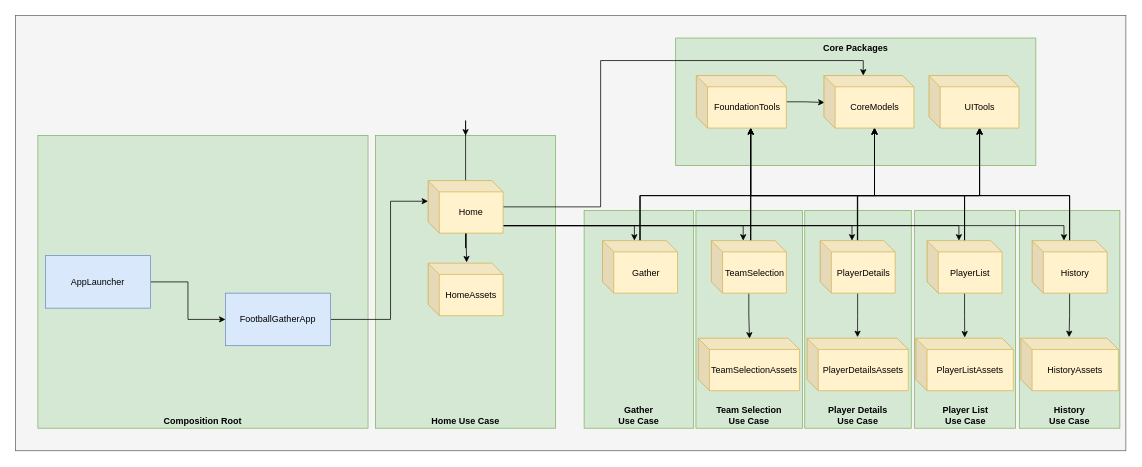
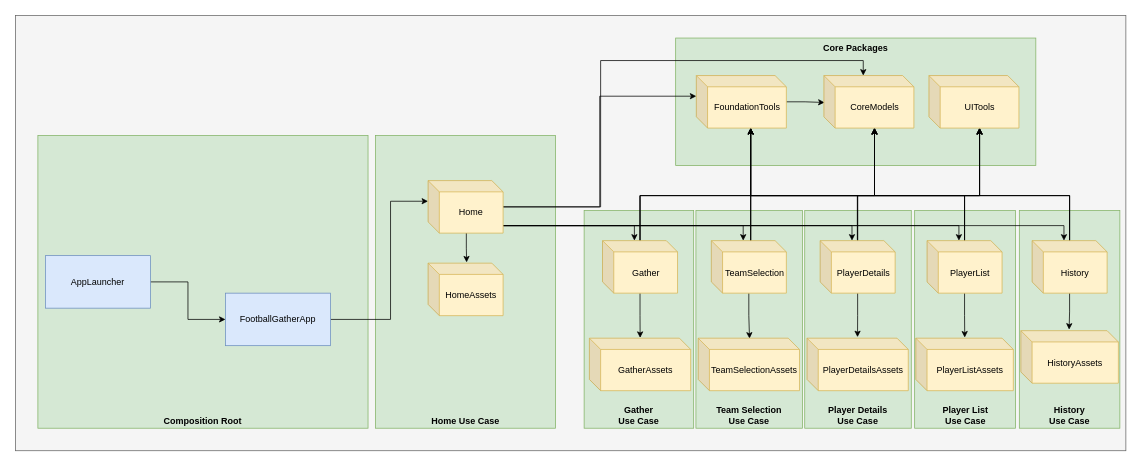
edge "Home" -> "Home Use Case": now "Home" -> "FoundationTools"
edge "Gather" -> "GatherAssets": added
node "GatherAssets": added
node "HistoryAssets": moved (1069, 364) -> (1069, 357)
